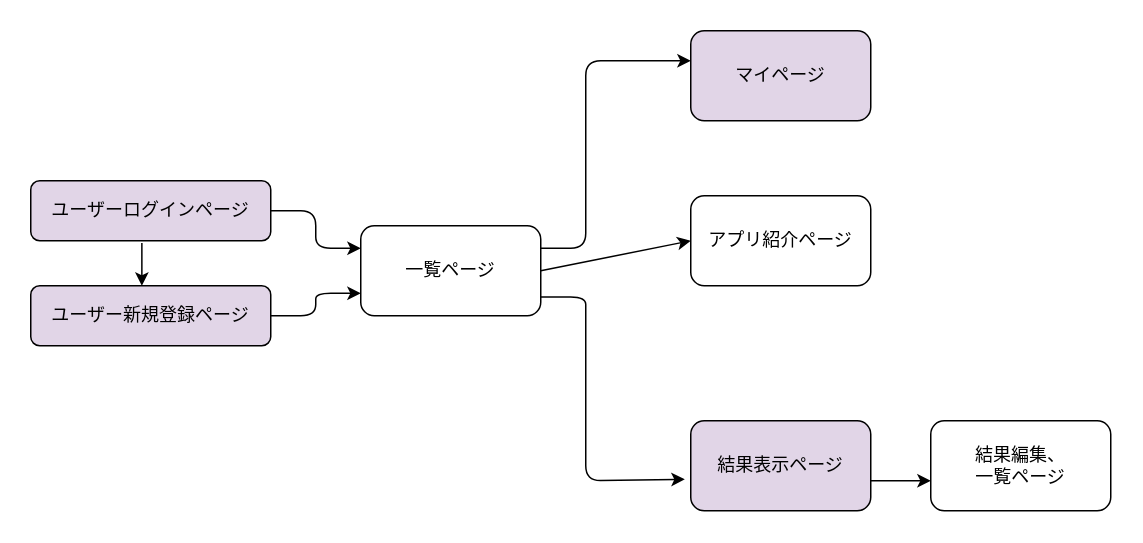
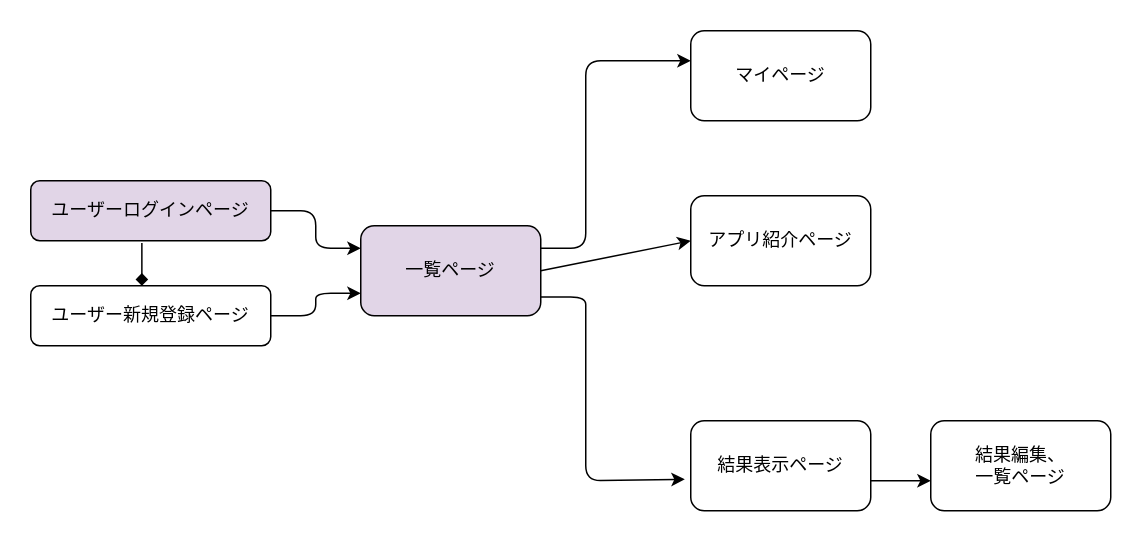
node "マイページ": fillcolor #e1d5e7 -> #ffffff
node "一覧ページ": fillcolor #ffffff -> #e1d5e7
edge "ユーザーログインページ" -> "ユーザー新規登録ページ": arrowhead classic -> diamond
node "ユーザー新規登録ページ": fillcolor #e1d5e7 -> #ffffff
node "結果表示ページ": fillcolor #e1d5e7 -> #ffffff
